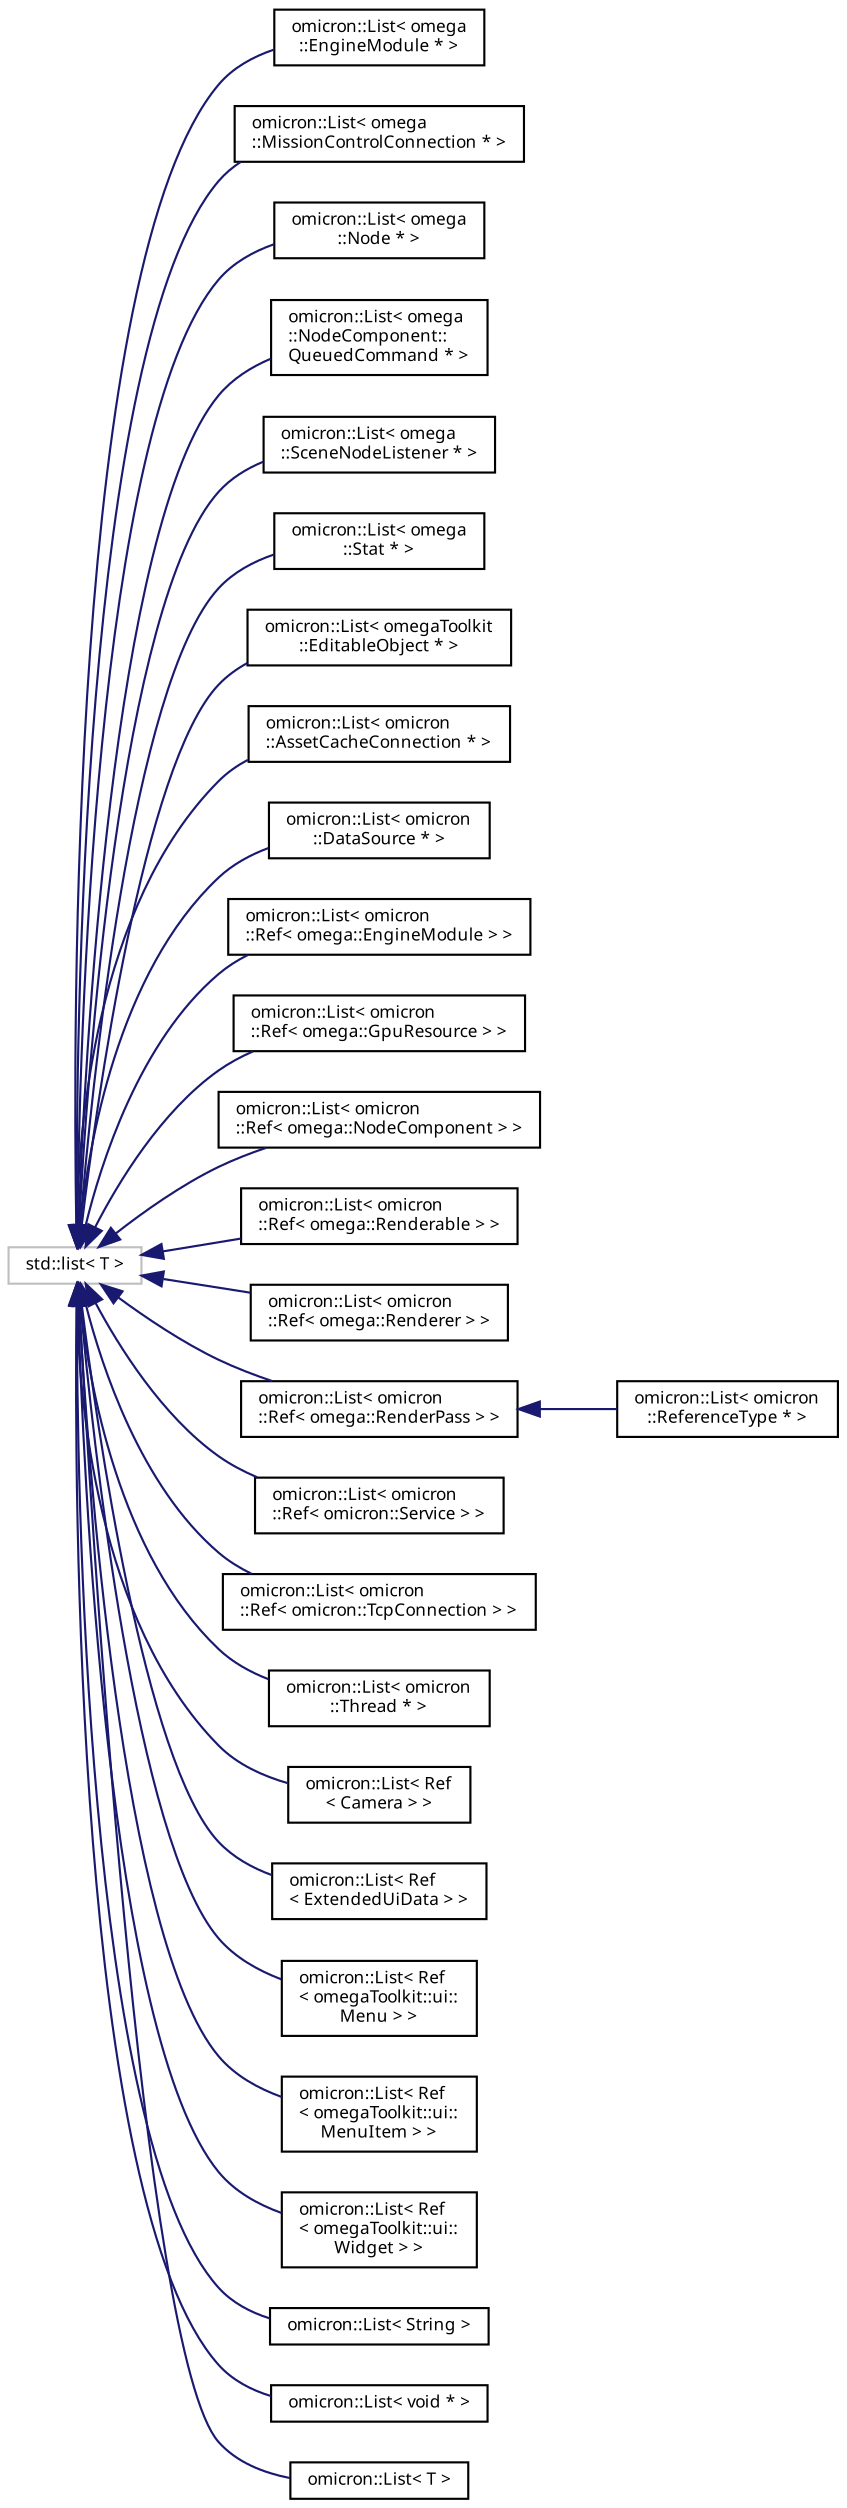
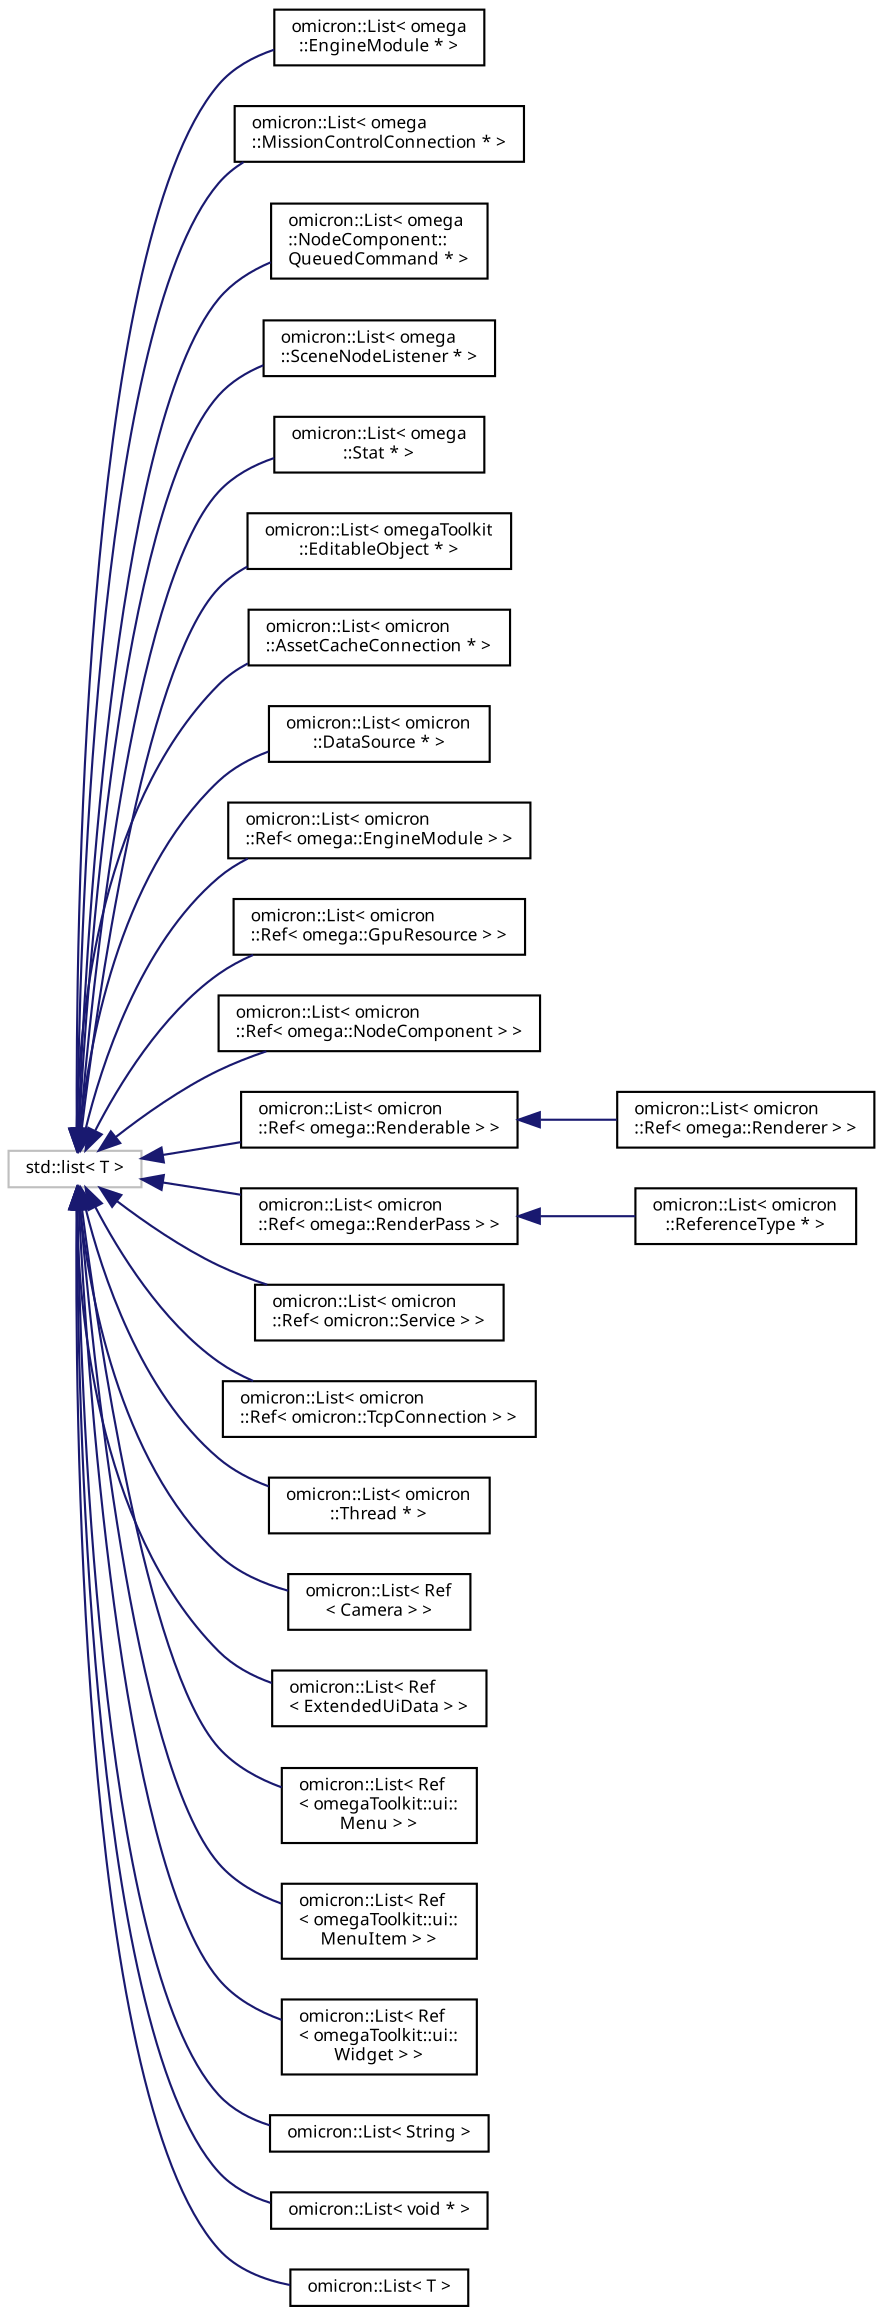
node "omicron::List< omega ::Node * >": removed
edge "omicron::List< omicron ::Ref< omega::Renderer > >" -> "std::list< T >": now "omicron::List< omicron ::Ref< omega::Renderer > >" -> "omicron::List< omicron ::Ref< omega::Renderable > >"
